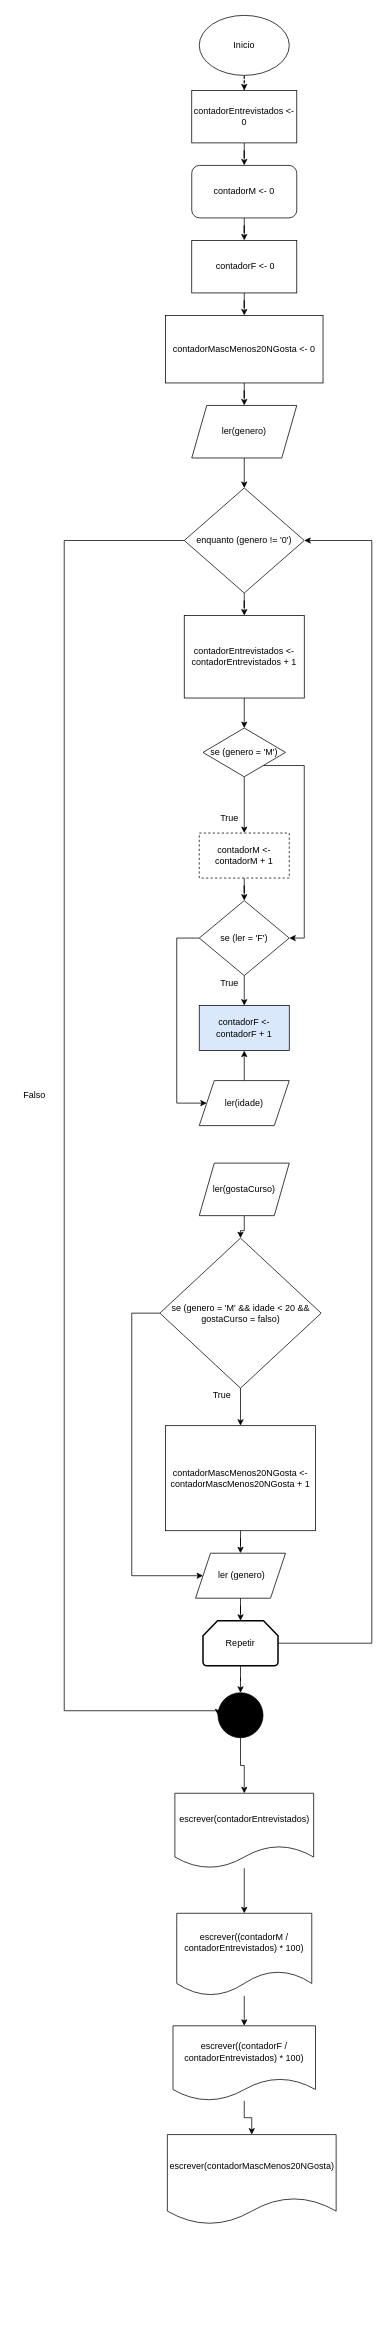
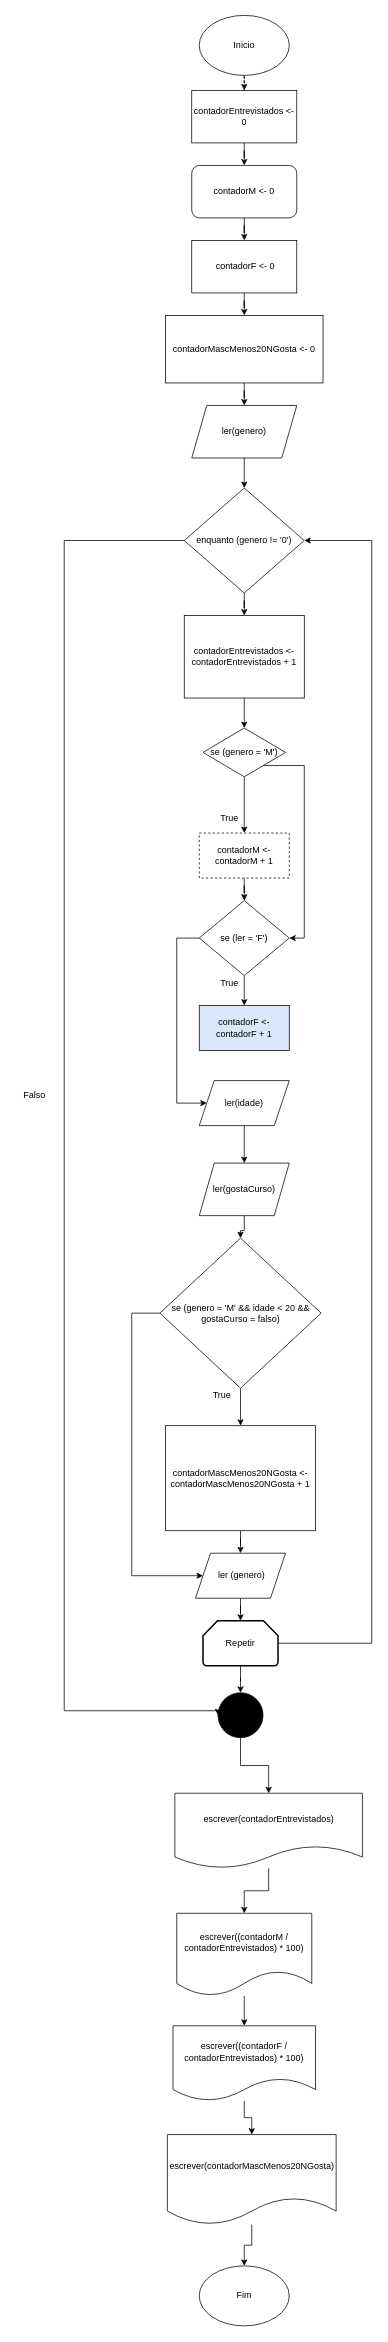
edge "ler(idade)" -> "contadorF <- contadorF + 1": now "ler(idade)" -> "ler(gostaCurso)"
node "escrever(contadorEntrevistados)": size 139x75 -> 188x75
edge "escrever(contadorMascMenos20NGosta)" -> "Fim": added
node "Fim": added
